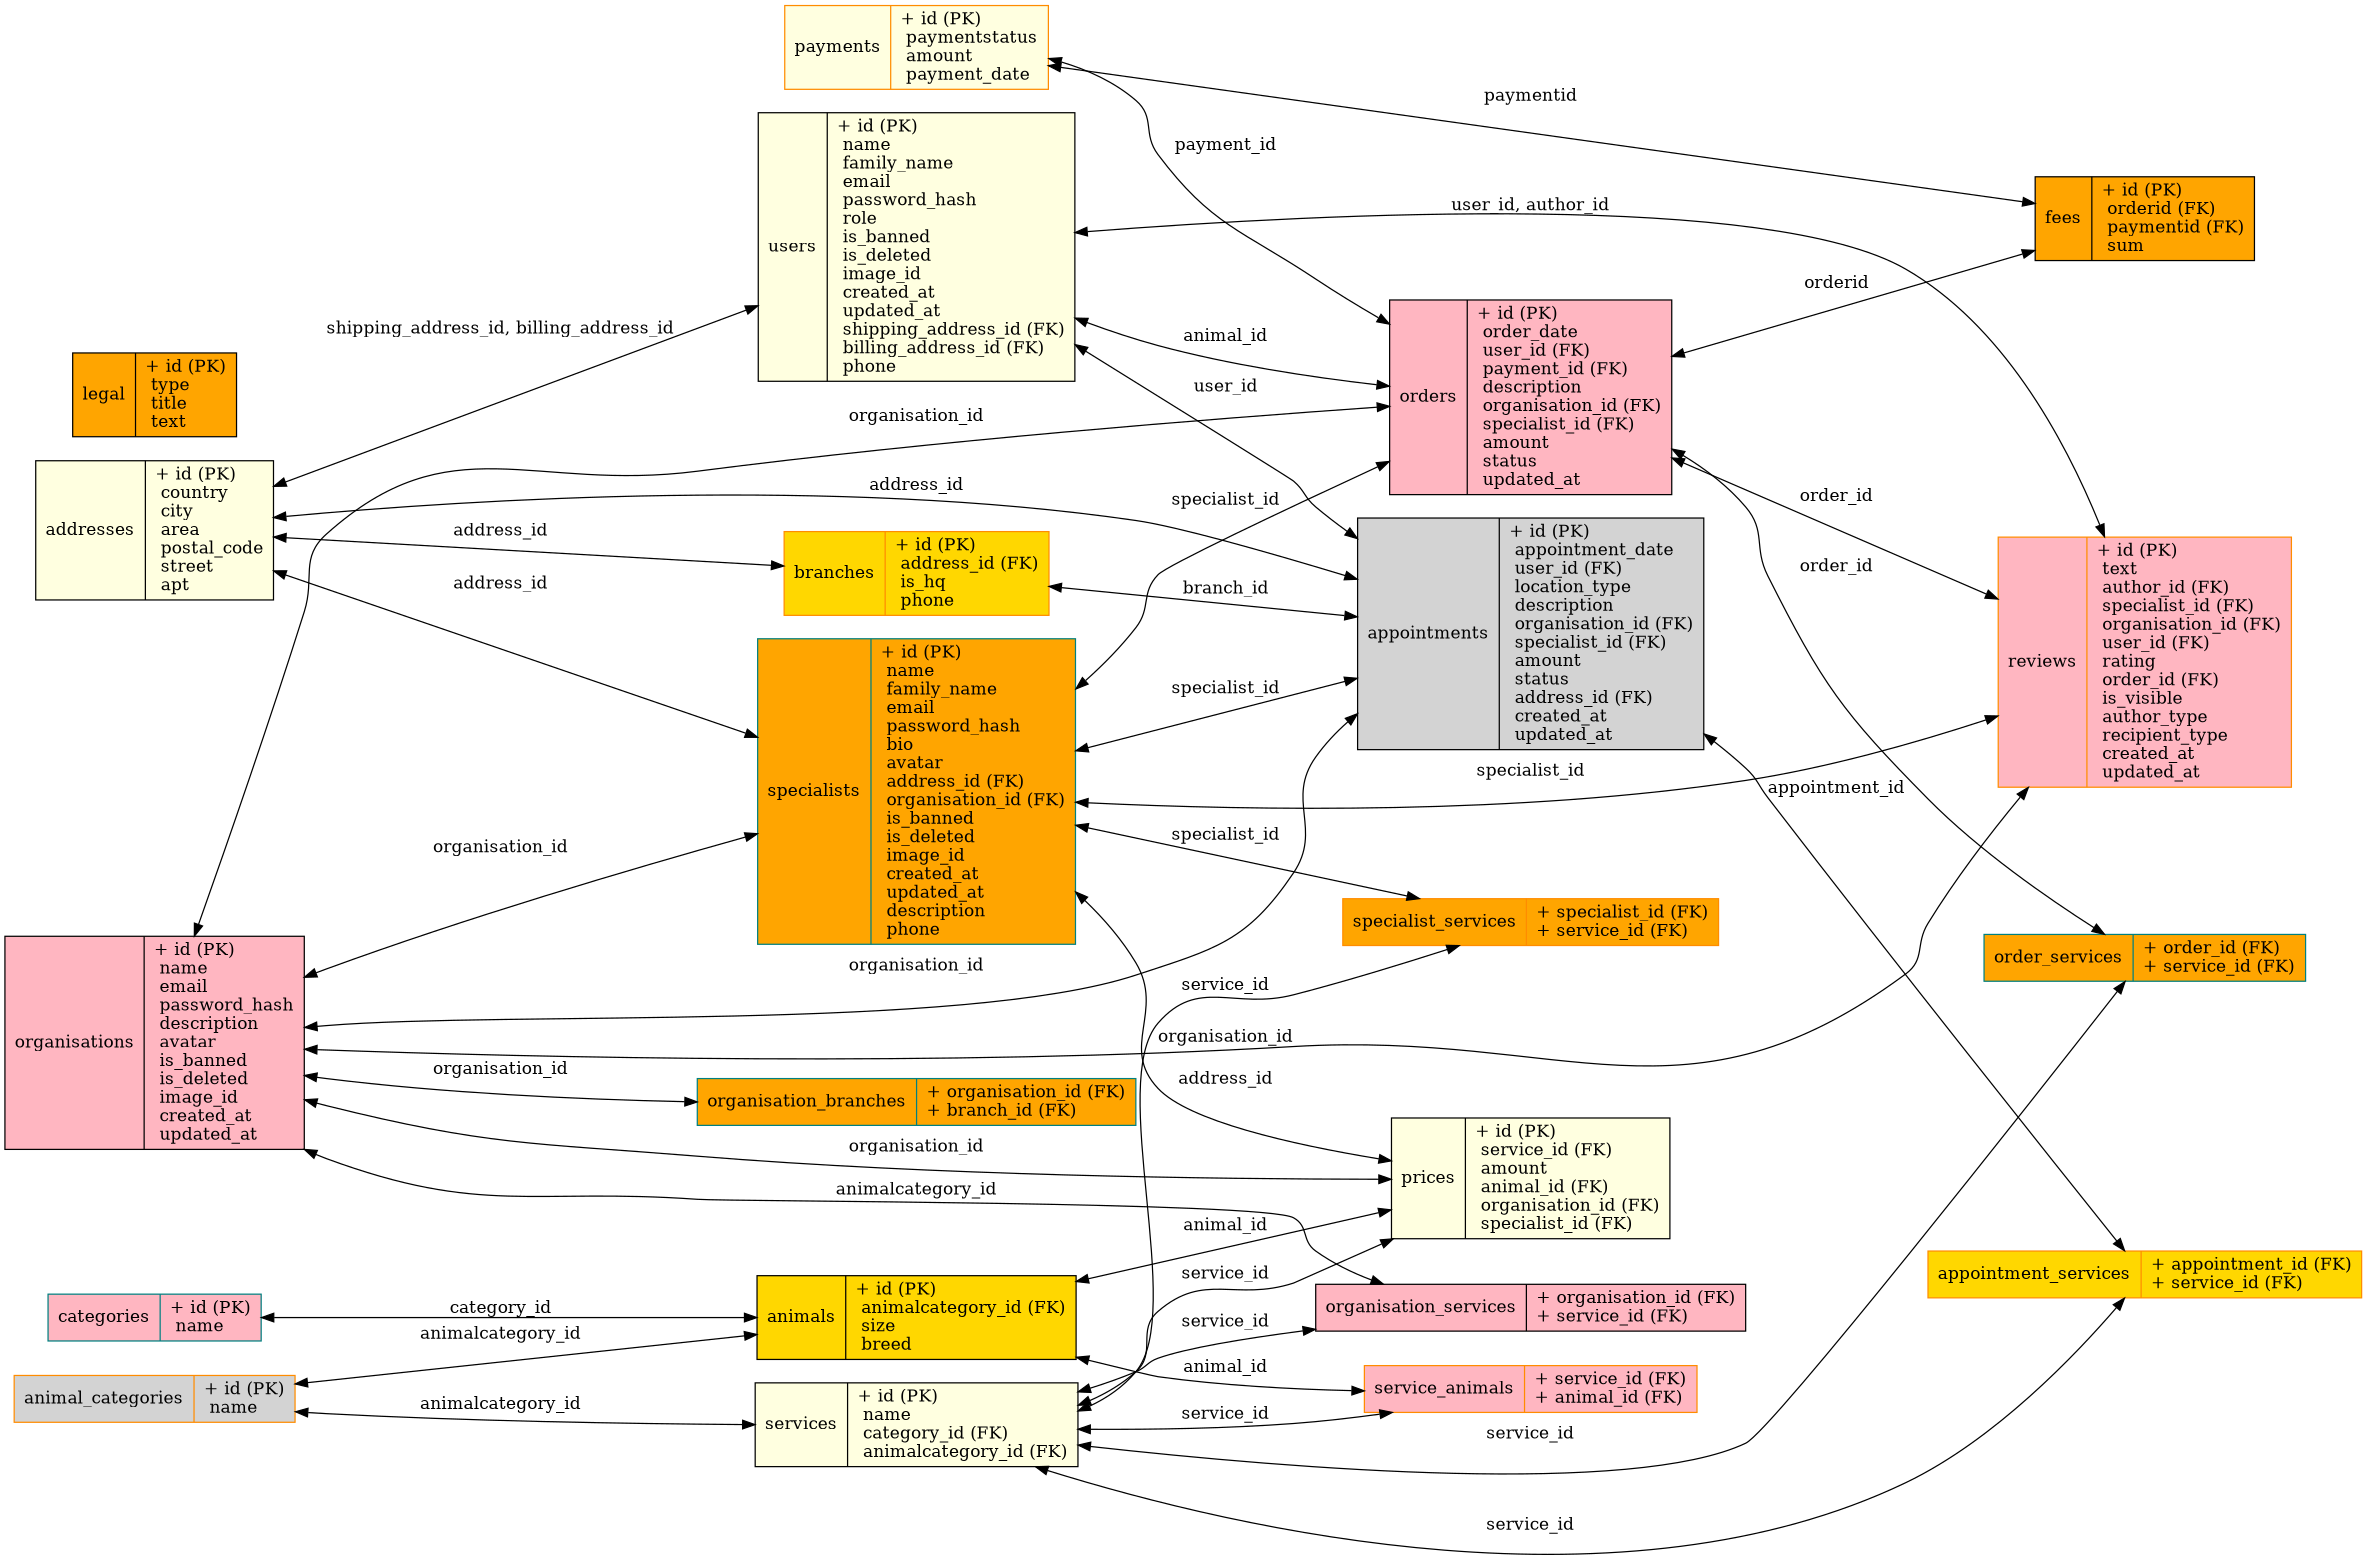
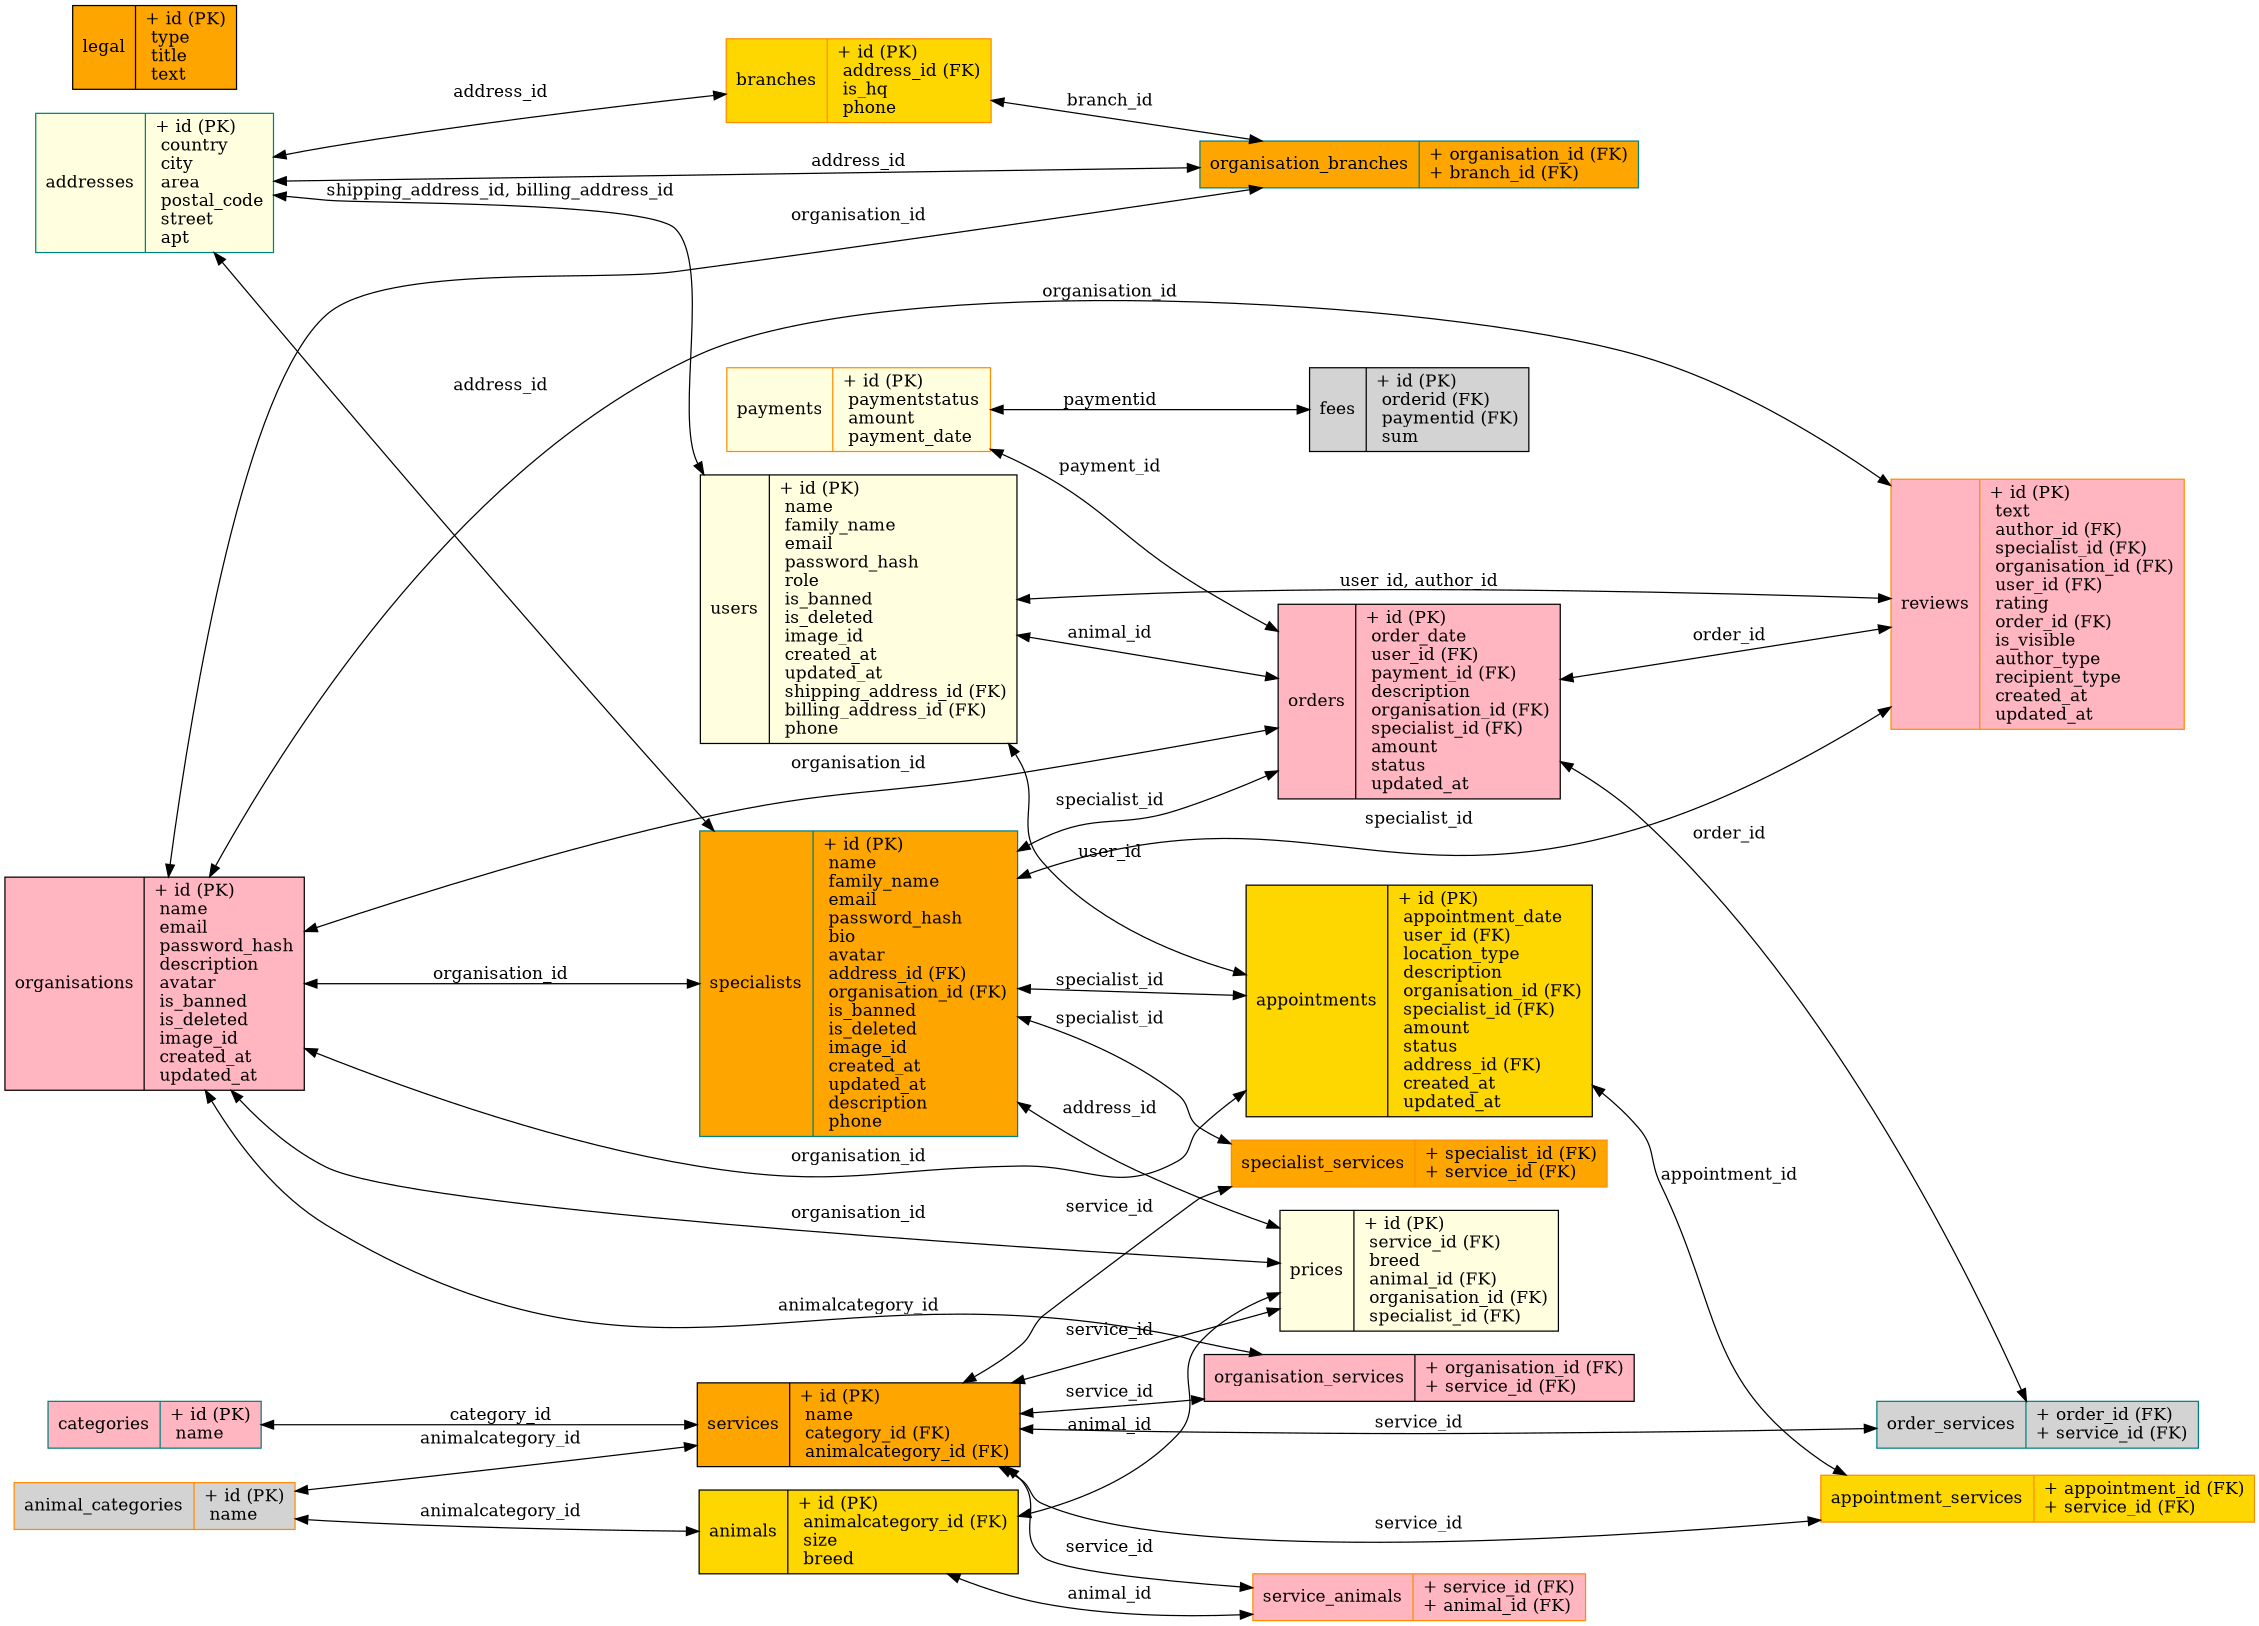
node "fees": fillcolor orange -> lightgrey
edge "fees" -- "orders": removed, label "orderid"
edge "addresses" -- "appointments": now "addresses" -- "organisation_branches"
node "addresses": color black -> teal
edge "branches" -- "appointments": now "branches" -- "organisation_branches"
node "appointments": fillcolor lightgrey -> gold
node "order_services": fillcolor orange -> lightgrey
node "prices": text "amount" -> "breed"
edge "categories" -- "animals": now "categories" -- "services"
node "services": fillcolor lightyellow -> orange
